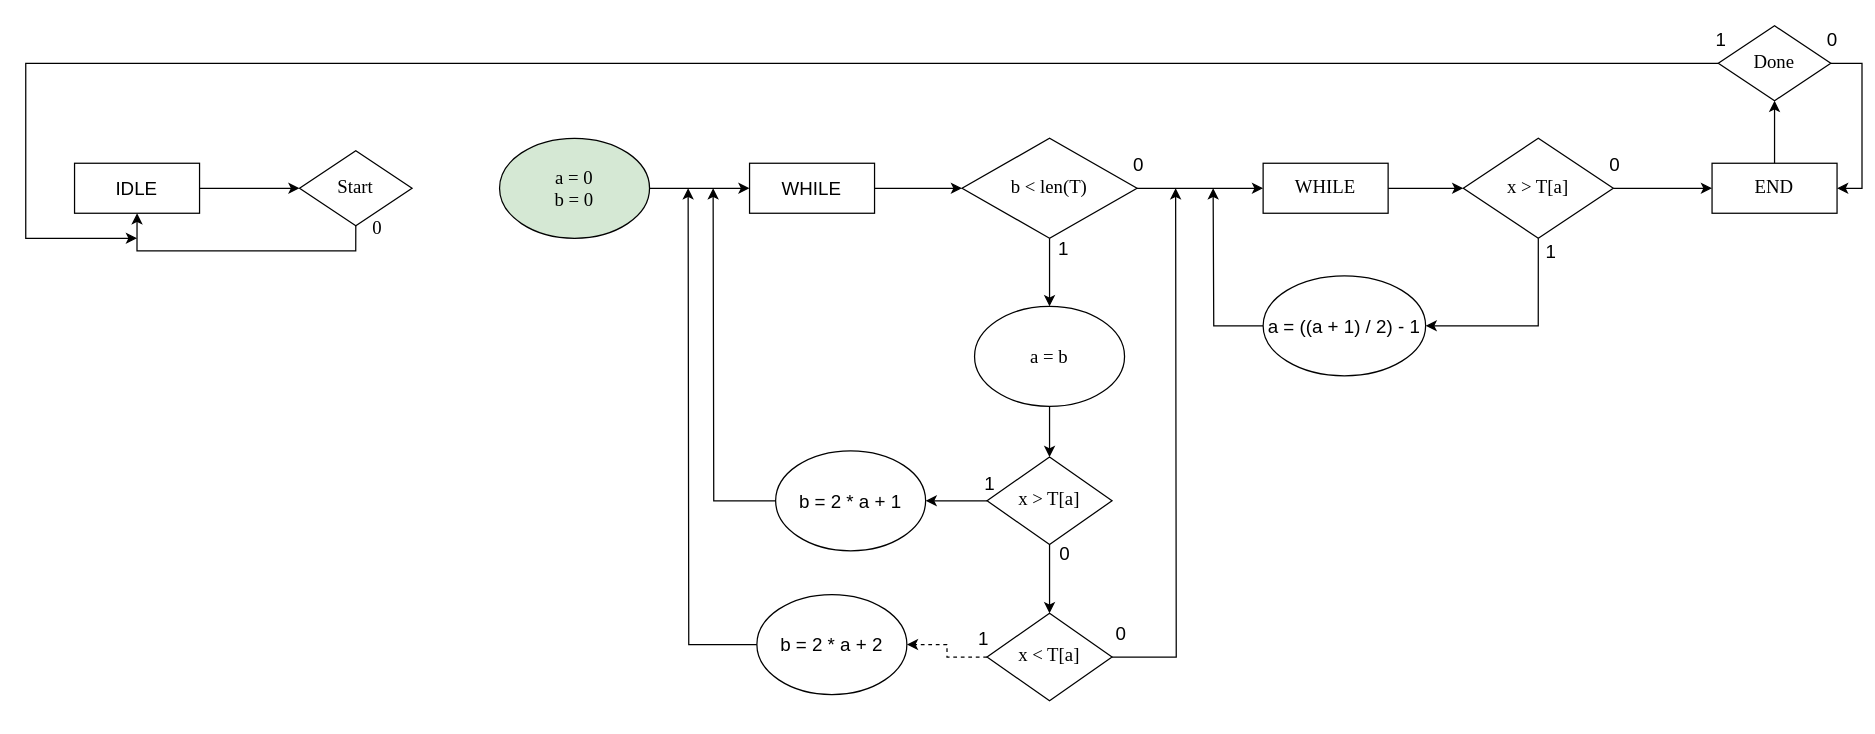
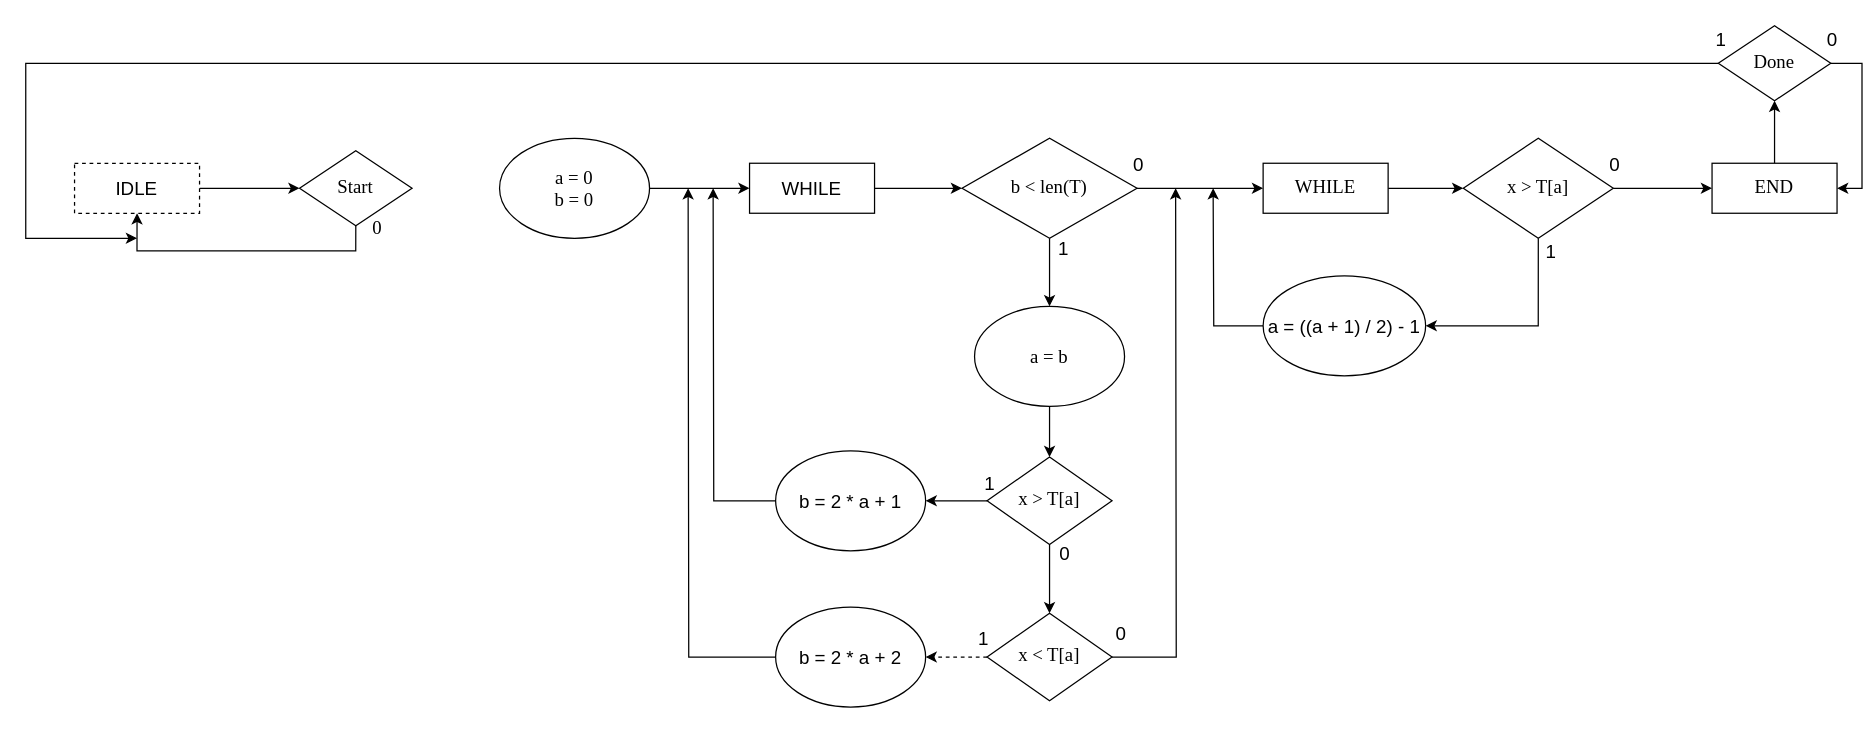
node "IDLE": style solid -> dashed
node "a = 0 b = 0": fillcolor #d5e8d4 -> #ffffff
node "b = 2 * a + 2": moved (832, 644) -> (851, 657)
